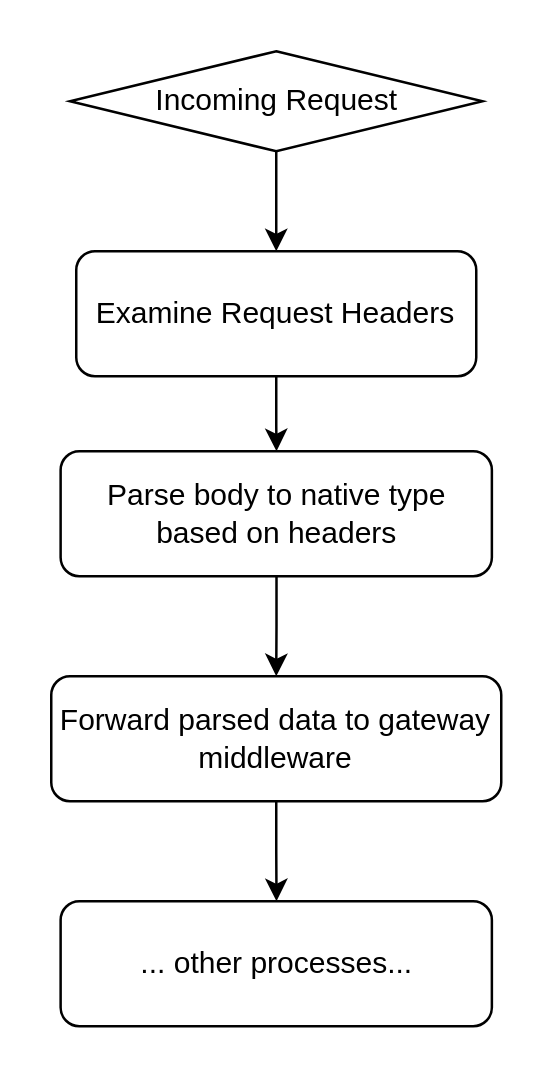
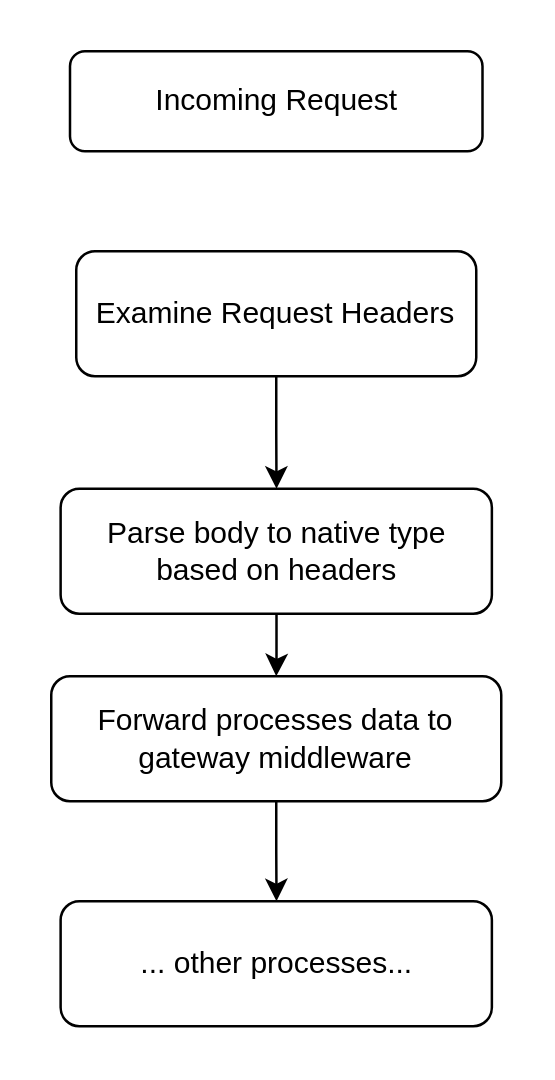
node "Incoming Request": shape diamond -> rounded rectangle
edge "Incoming Request" -> "Examine Request Headers": removed
node "Parse body to native type based on headers": moved (276, 514) -> (276, 551)
node "Forward parsed data to gateway middleware": label "Forward parsed data to gateway middleware" -> "Forward processes data to gateway middleware"
